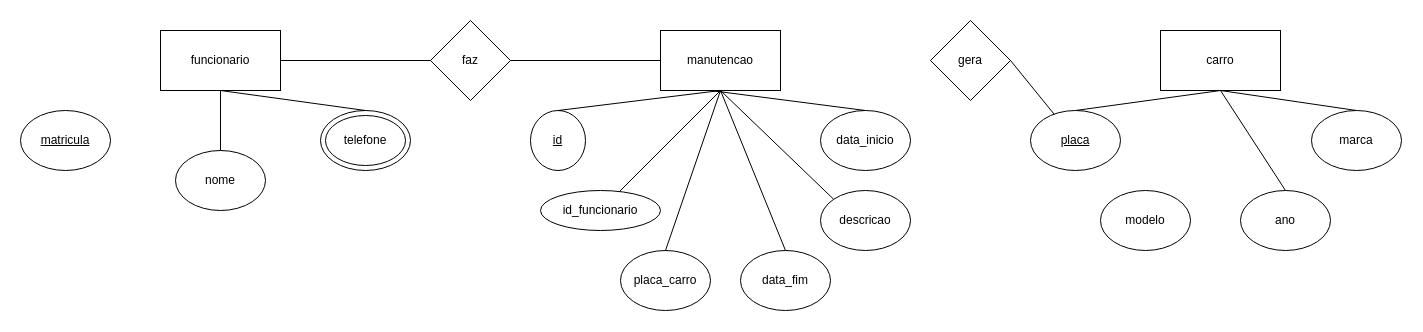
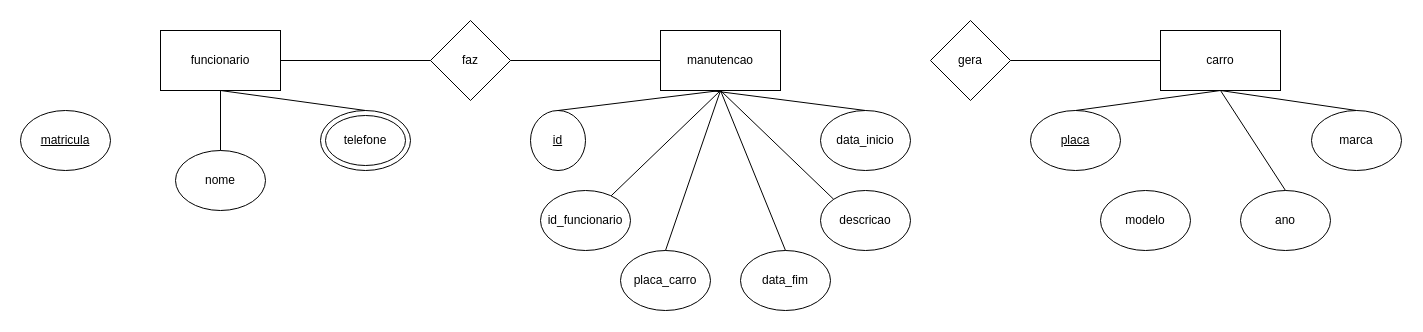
edge "gera" -- "placa": now "gera" -- "carro"
node "id_funcionario": size 120x40 -> 90x60
